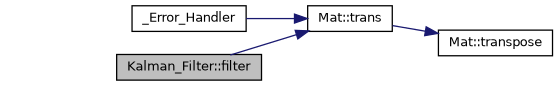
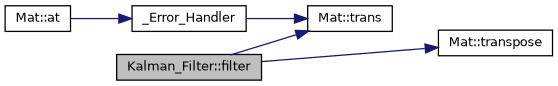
node "Mat::at": added
edge "Mat::trans" -> "Mat::transpose": now "Kalman_Filter::filter" -> "Mat::transpose"
